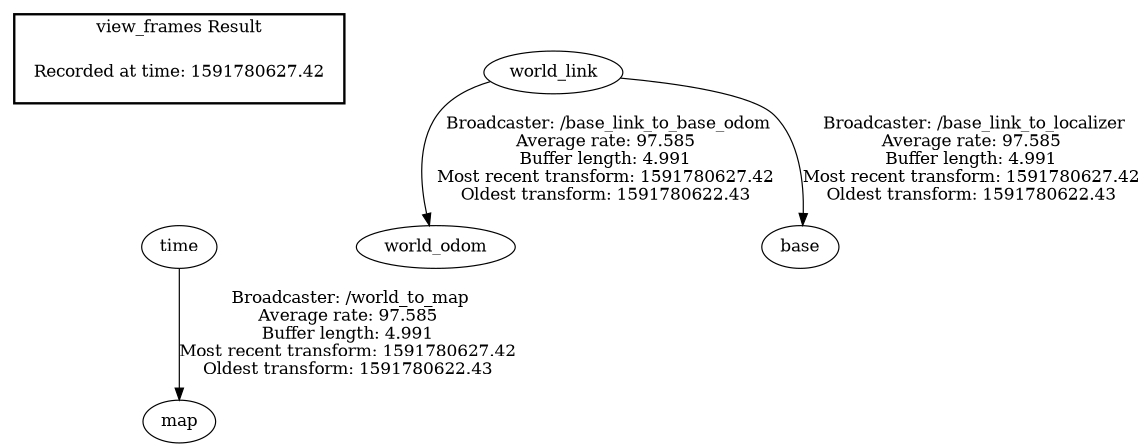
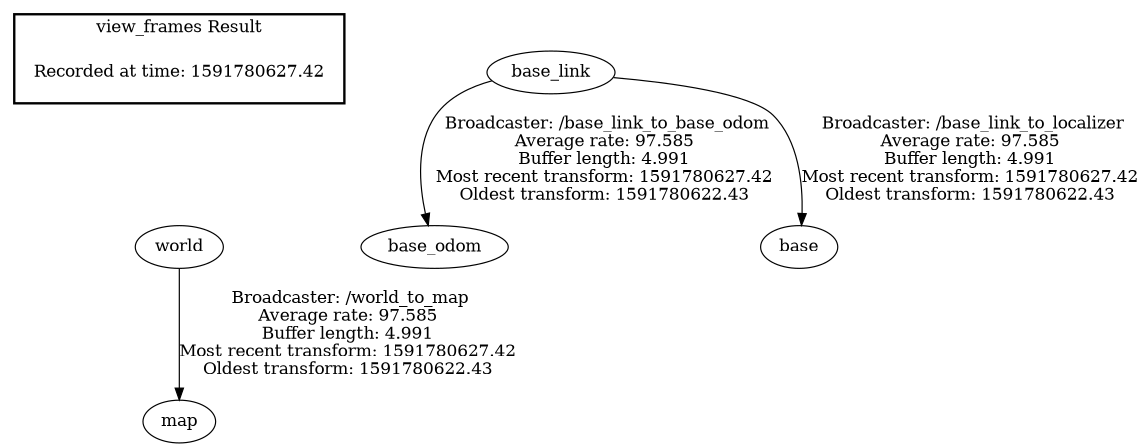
node "world_link": label "world_link" -> "base_link"
node "time": label "time" -> "world"
node "world_odom": label "world_odom" -> "base_odom"
